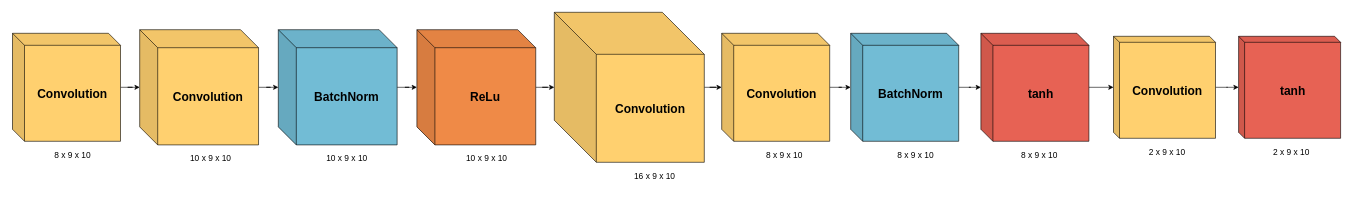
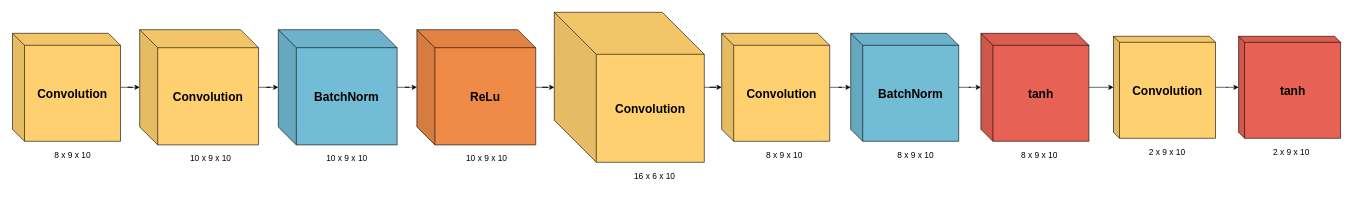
node "16 x 9 x 10": label "16 x 9 x 10" -> "16 x 6 x 10"
